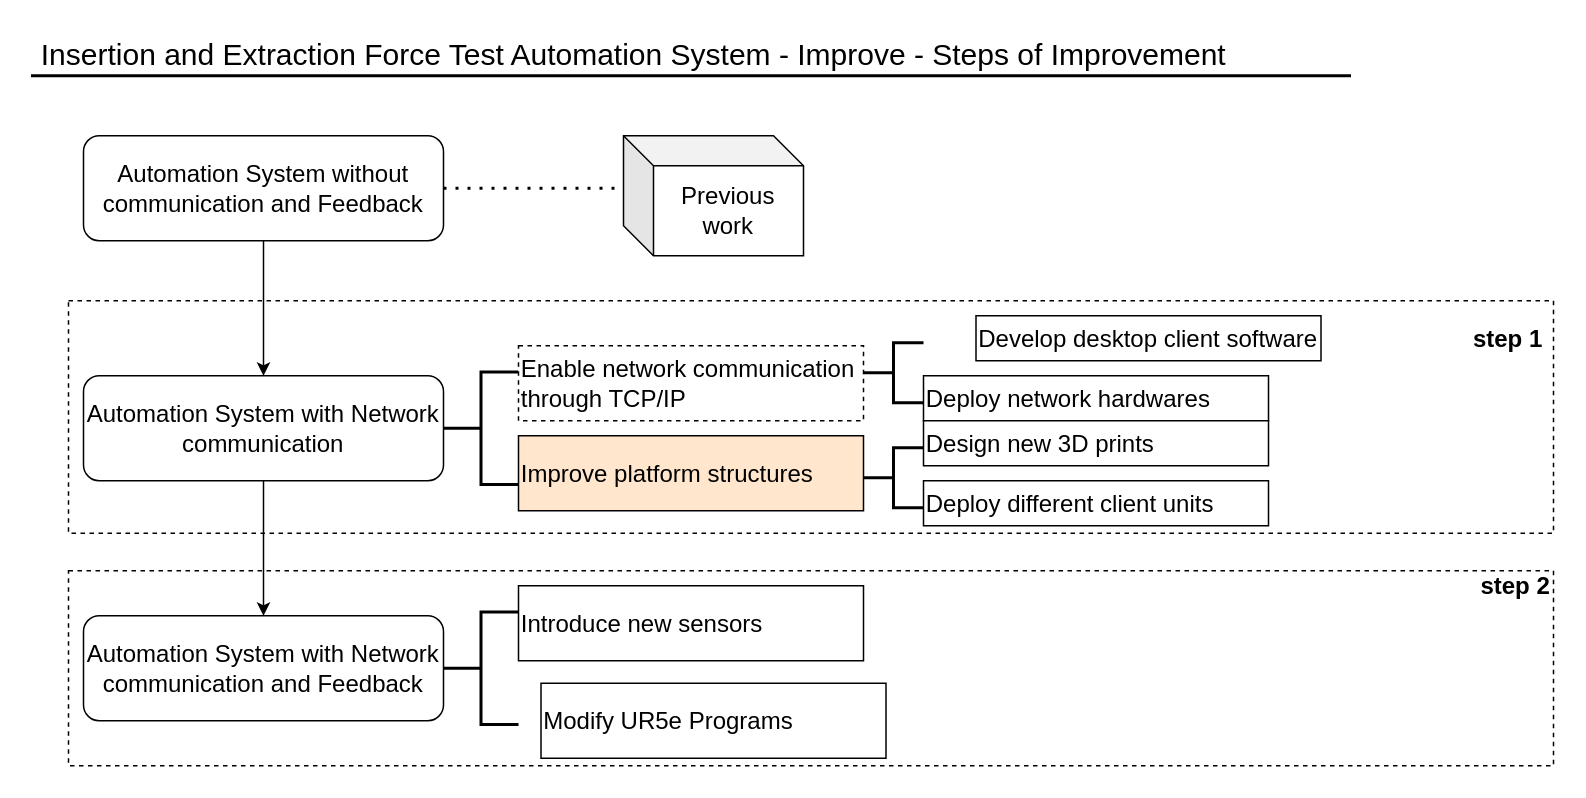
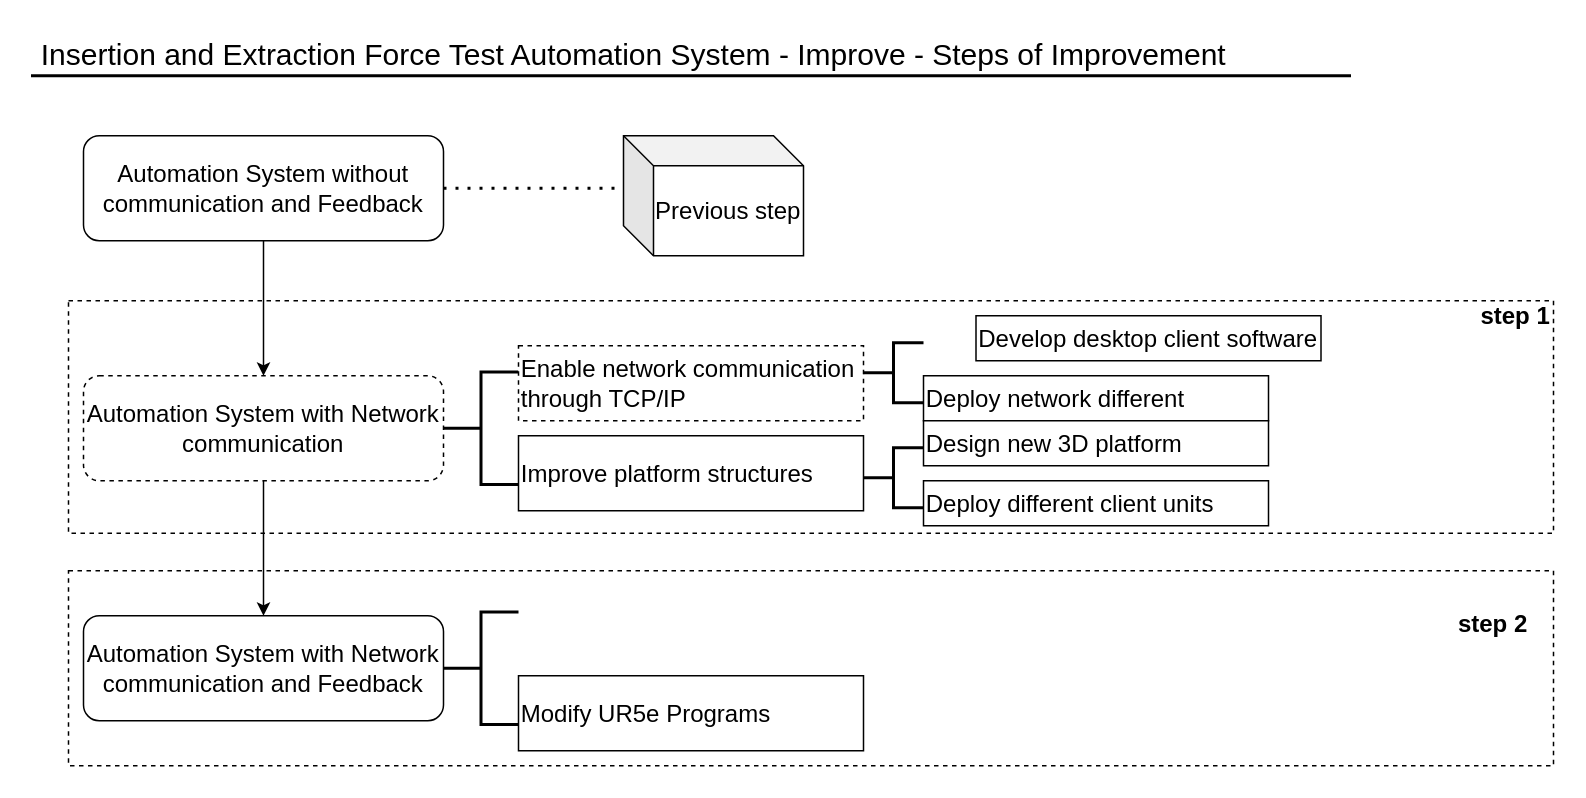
node "Previous work": label "Previous work" -> "Previous step"
node "step 1": moved (1501, 338) -> (1508, 316)
node "Deploy network hardwares": label "Deploy network hardwares" -> "Deploy network different"
node "Automation System with Network communication": style solid -> dashed
node "Design new 3D prints": label "Design new 3D prints" -> "Design new 3D platform"
node "Improve platform structures": fillcolor #ffe6cc -> #ffffff
node "step 2": moved (1508, 586) -> (1486, 623)
node "Introduce new sensors": removed
node "Modify UR5e Programs": moved (713, 721) -> (691, 713)
